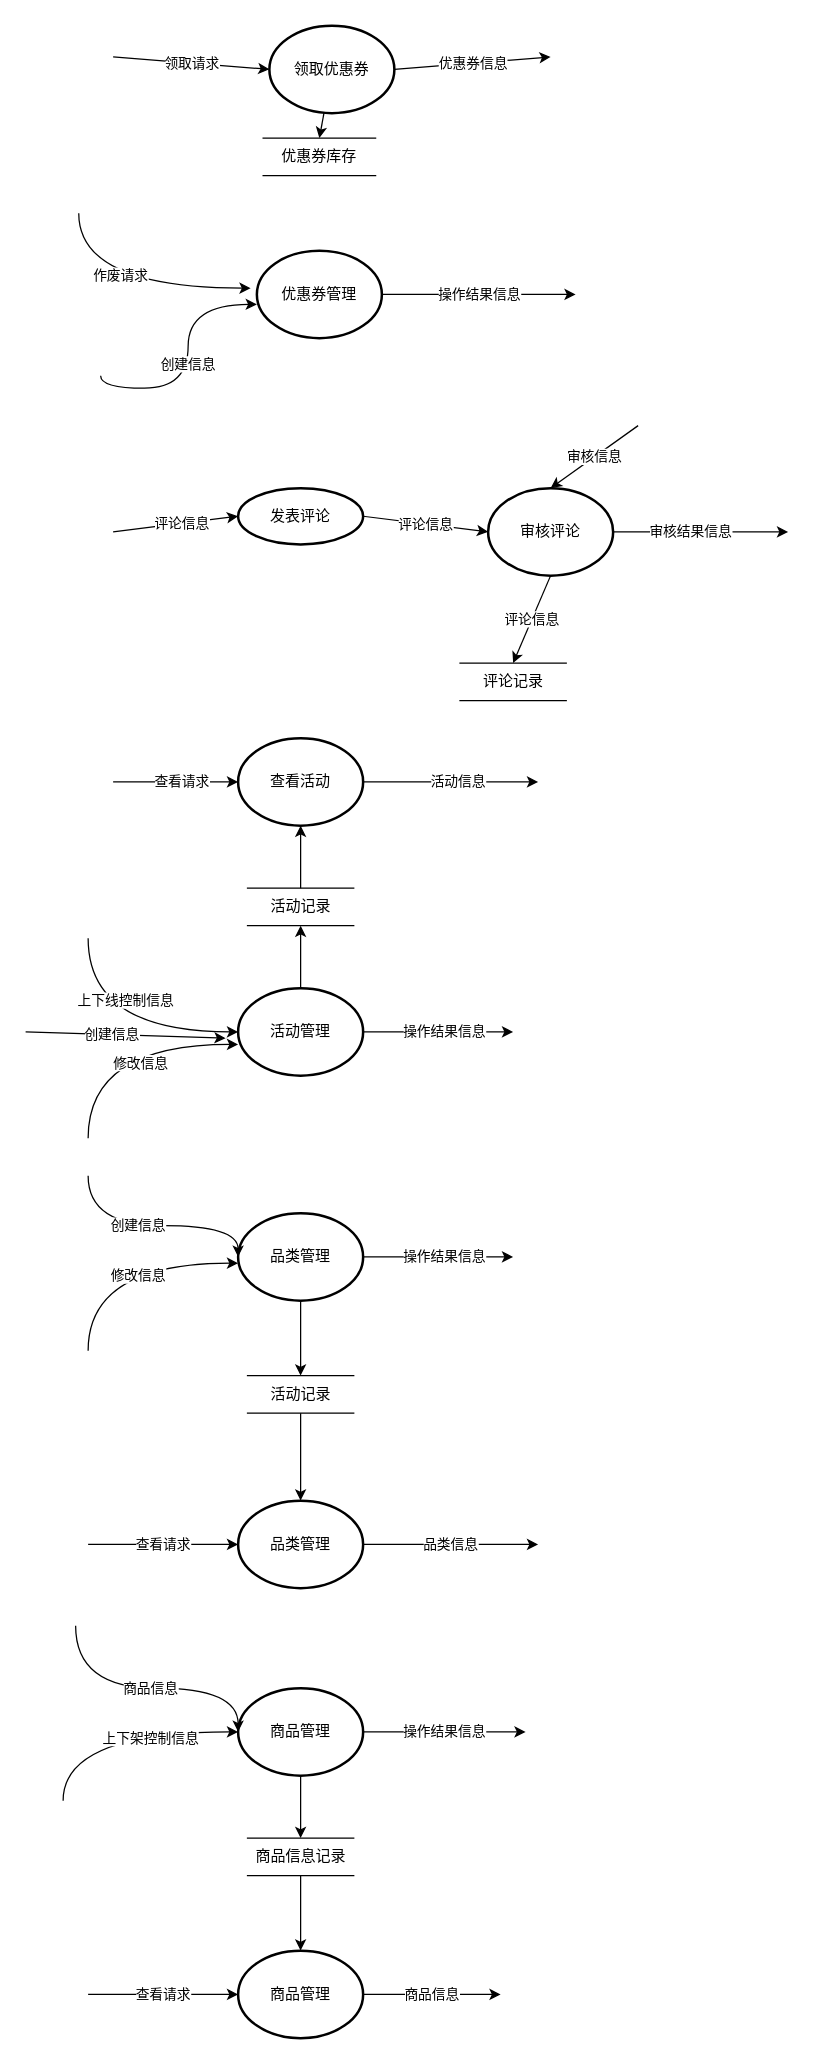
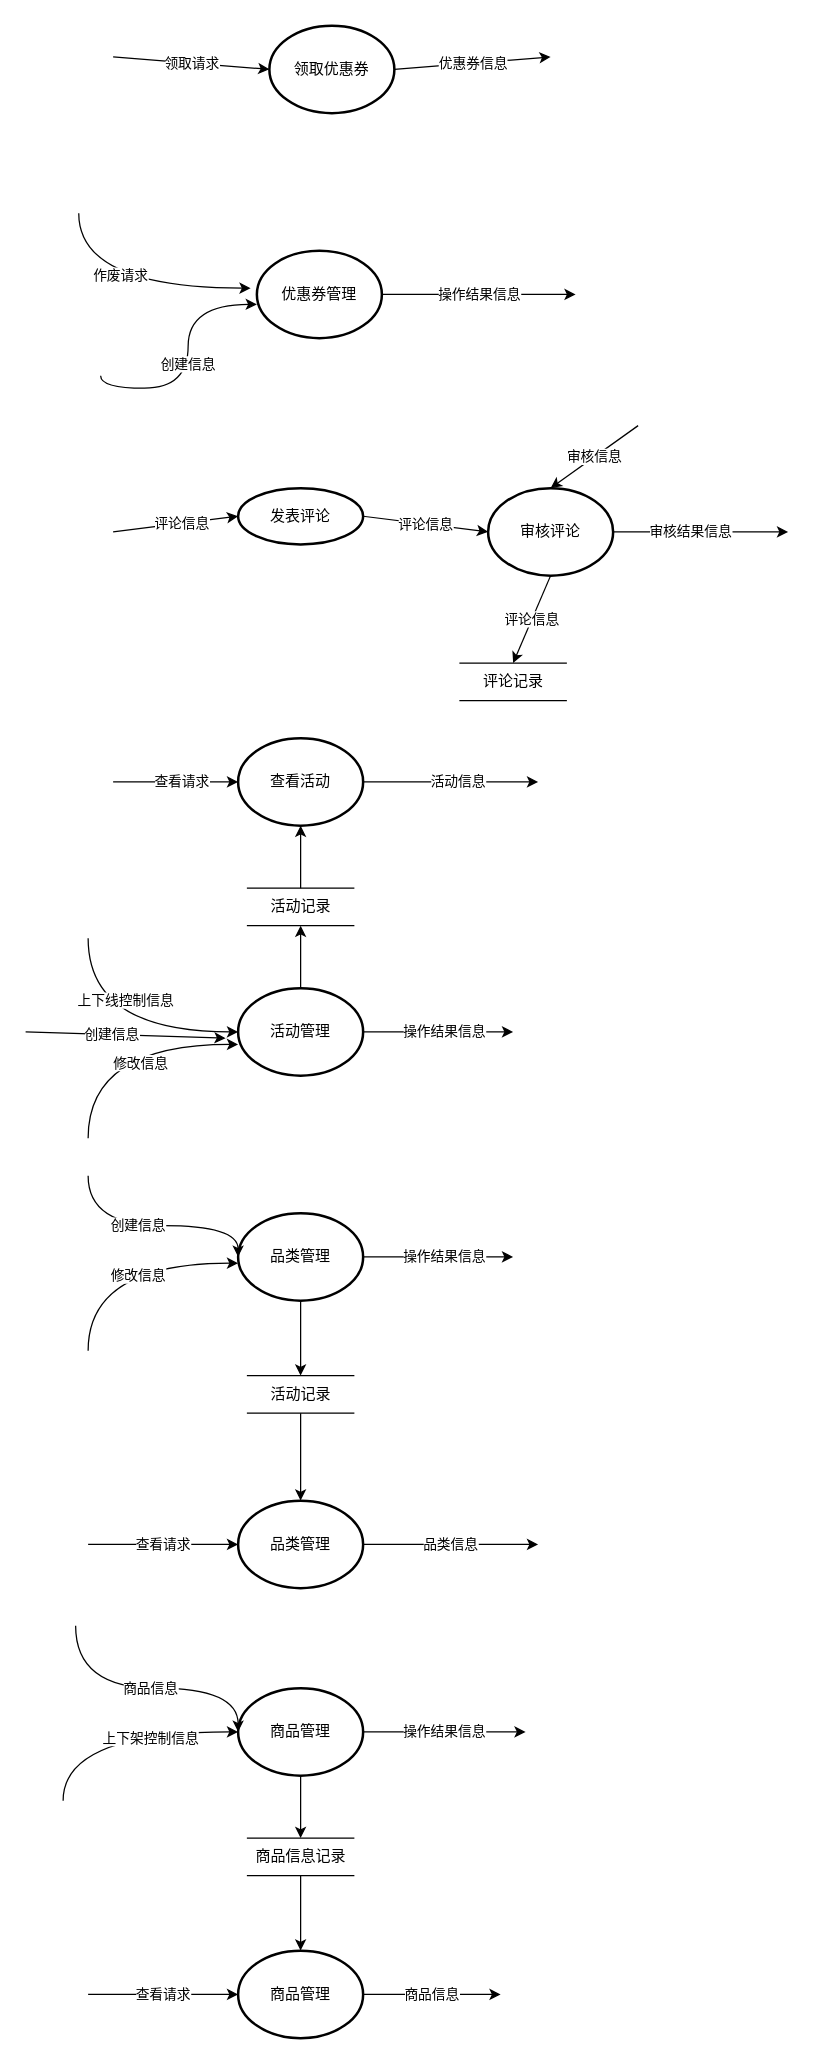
edge "领取优惠券" -> "优惠券库存": removed
node "优惠券库存": removed
